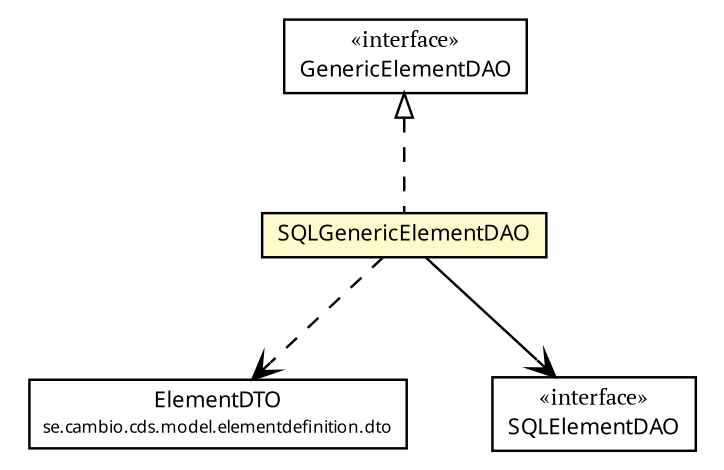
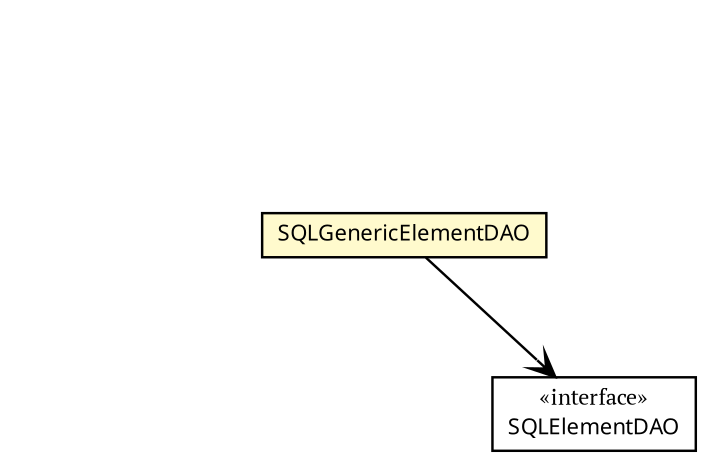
node "GenericElementDAO": removed
node "ElementDTO": removed
